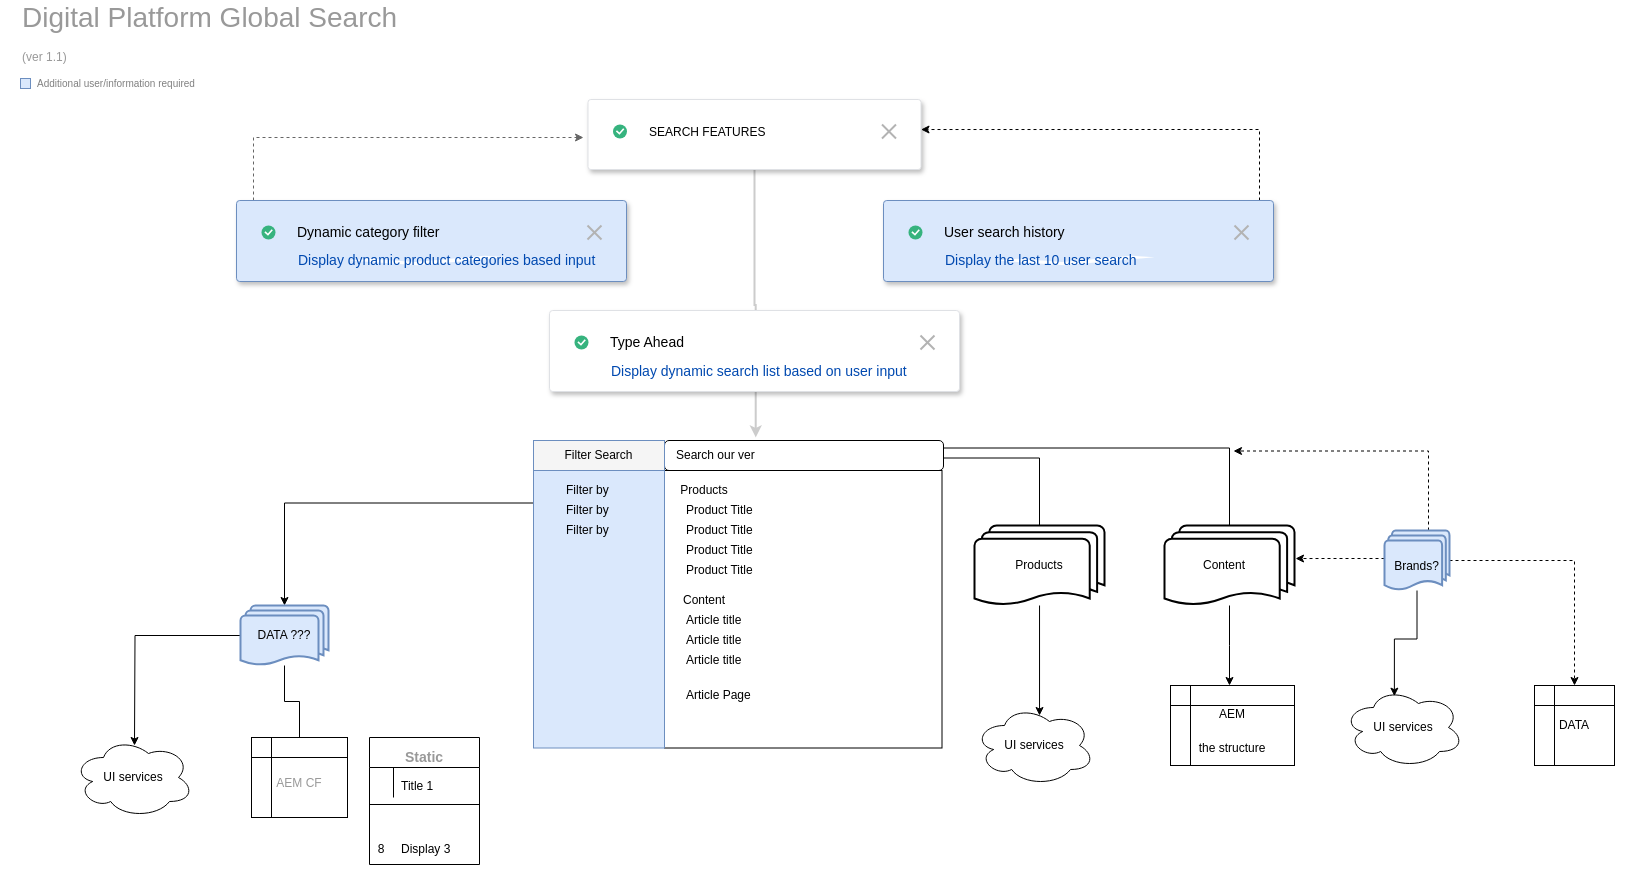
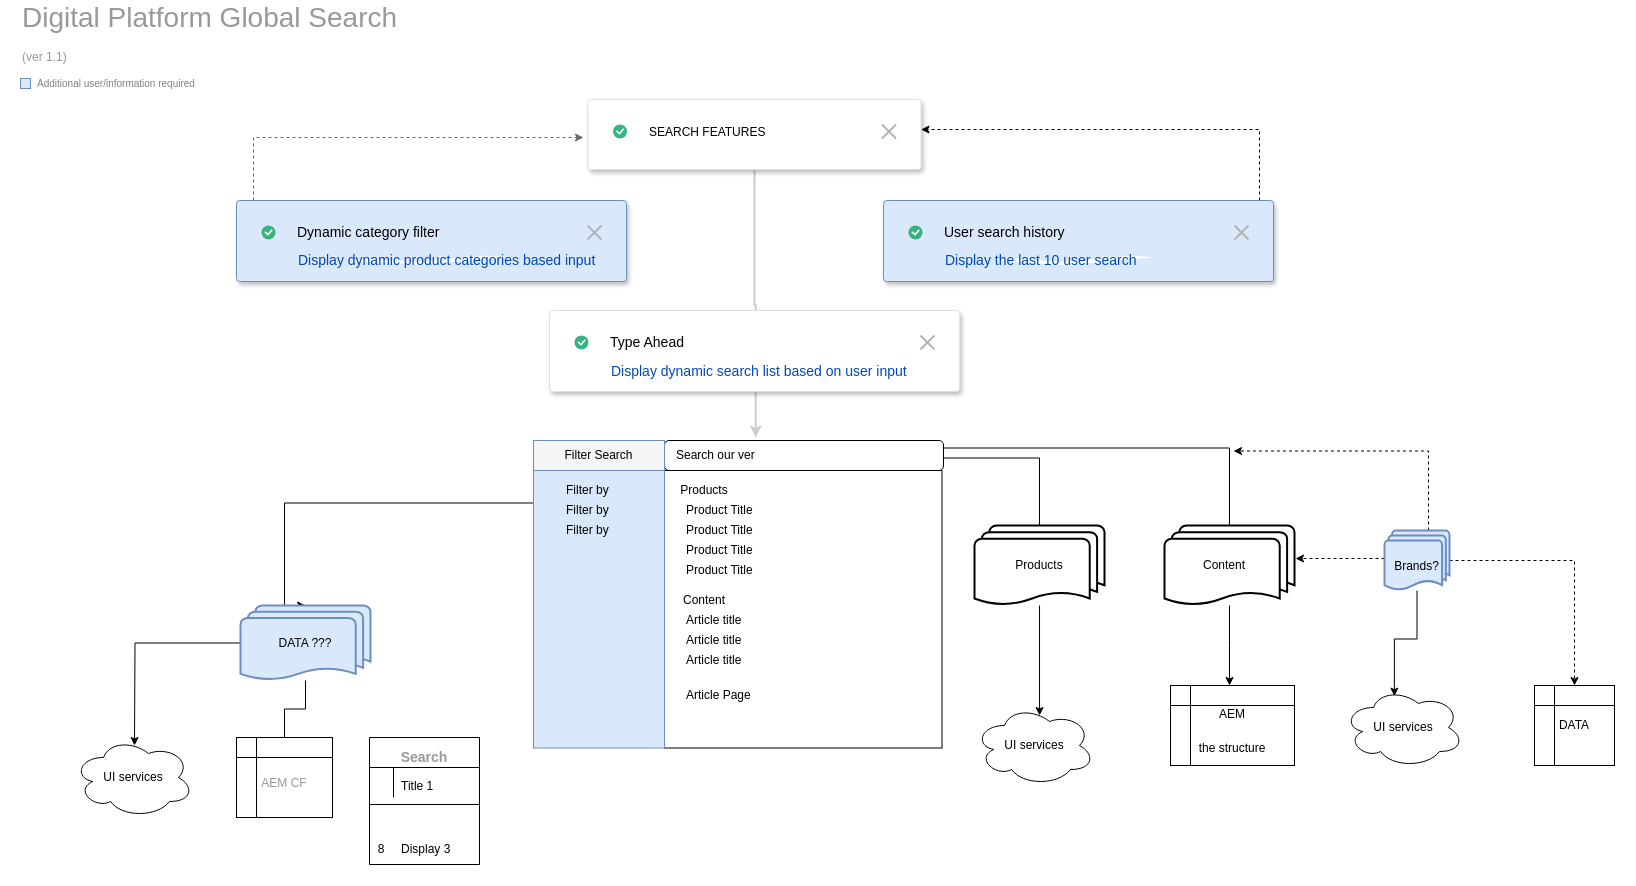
node "DATA ???": size 88x60 -> 130x75
node "Static": label "Static" -> "Search"
node "AEM CF": moved (300, 778) -> (285, 778)
